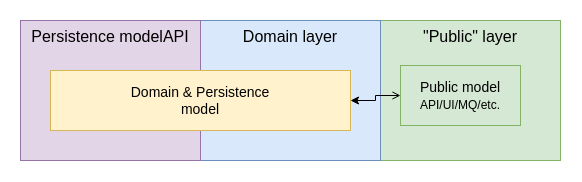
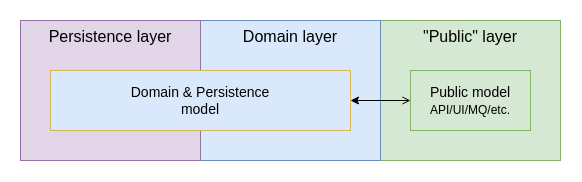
node "Persistence modelAPI": label "Persistence modelAPI" -> "Persistence layer"
node "Public modelAPI/UI/MQ/etc.": moved (461, 96) -> (471, 101)
node "Domain & Persistencemodel": fillcolor #fff2cc -> #dae8fc
